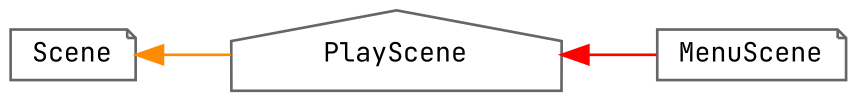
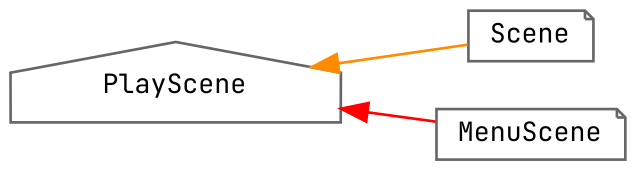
edge "PlayScene" -> "Scene": reversed
